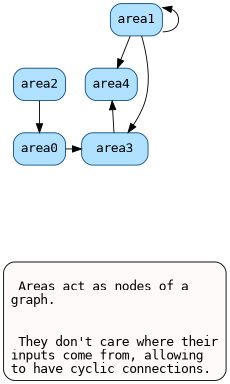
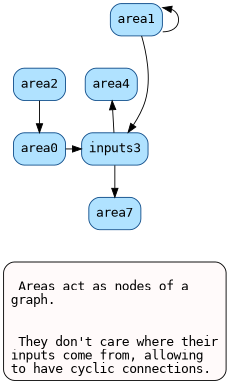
edge "area1" -> "area4": removed
node "area3": label "area3" -> "inputs3"
node "area7": added
